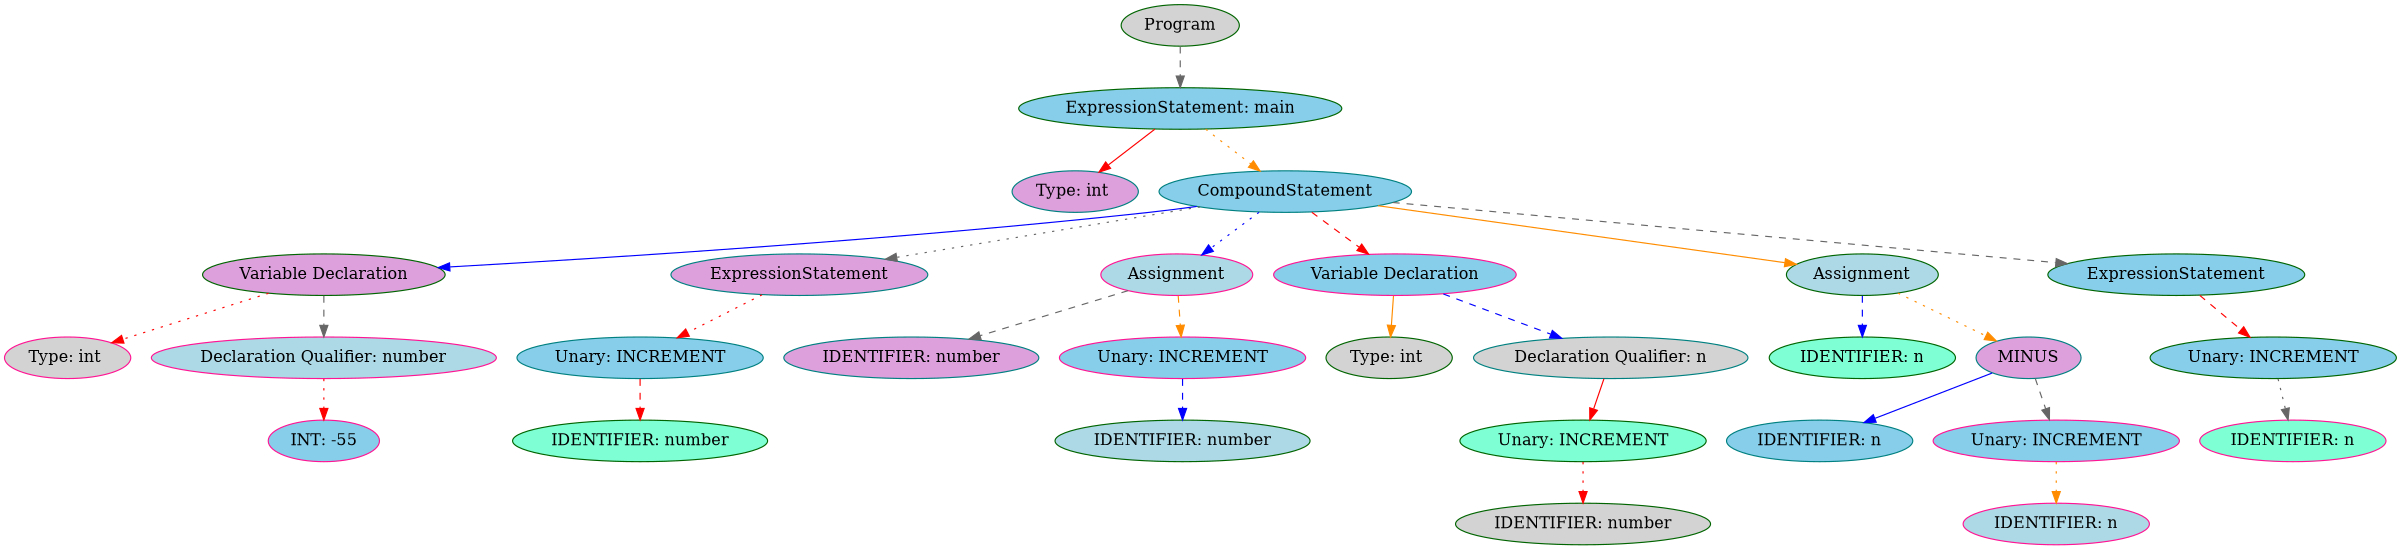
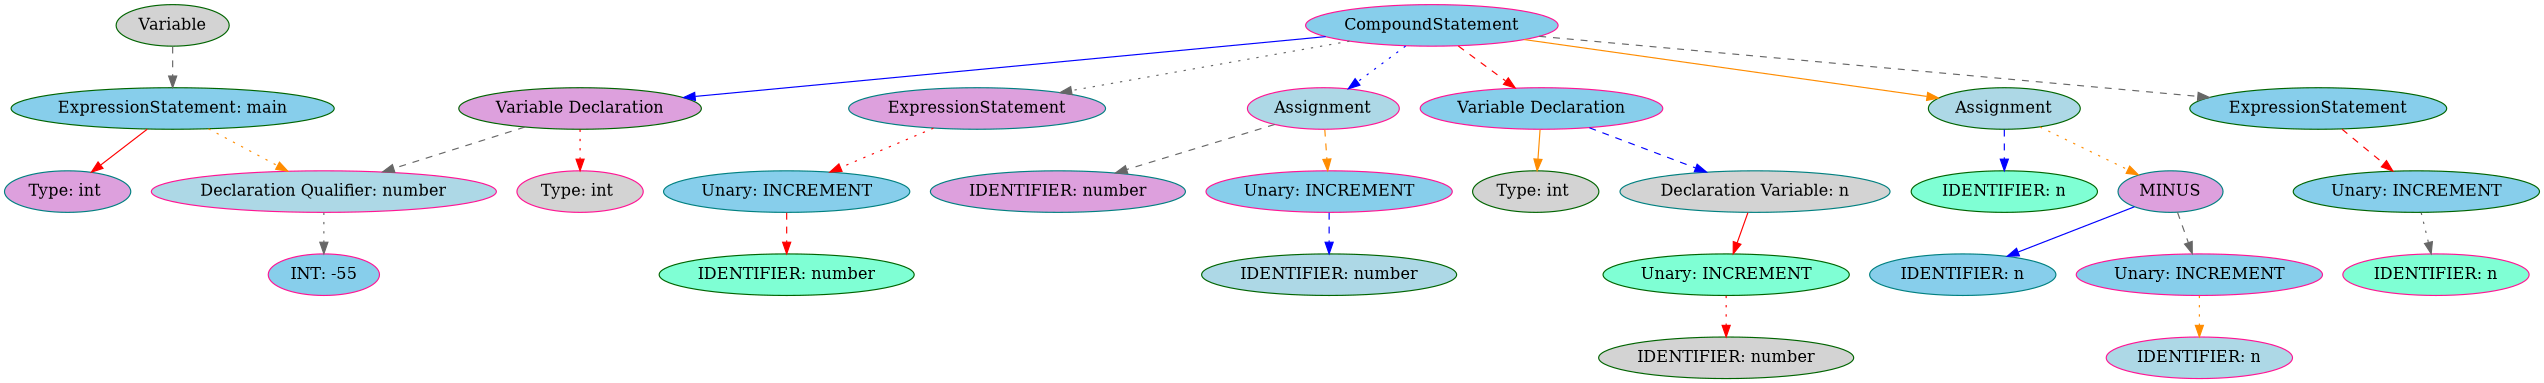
node "Program": label "Program" -> "Variable"
edge "ExpressionStatement: main" -> "CompoundStatement": now "ExpressionStatement: main" -> "Declaration Qualifier: number"
node "CompoundStatement": color teal -> deeppink
node "Declaration Qualifier: n": label "Declaration Qualifier: n" -> "Declaration Variable: n"
edge "Declaration Qualifier: number" -> "INT: -55": color red -> gray40
